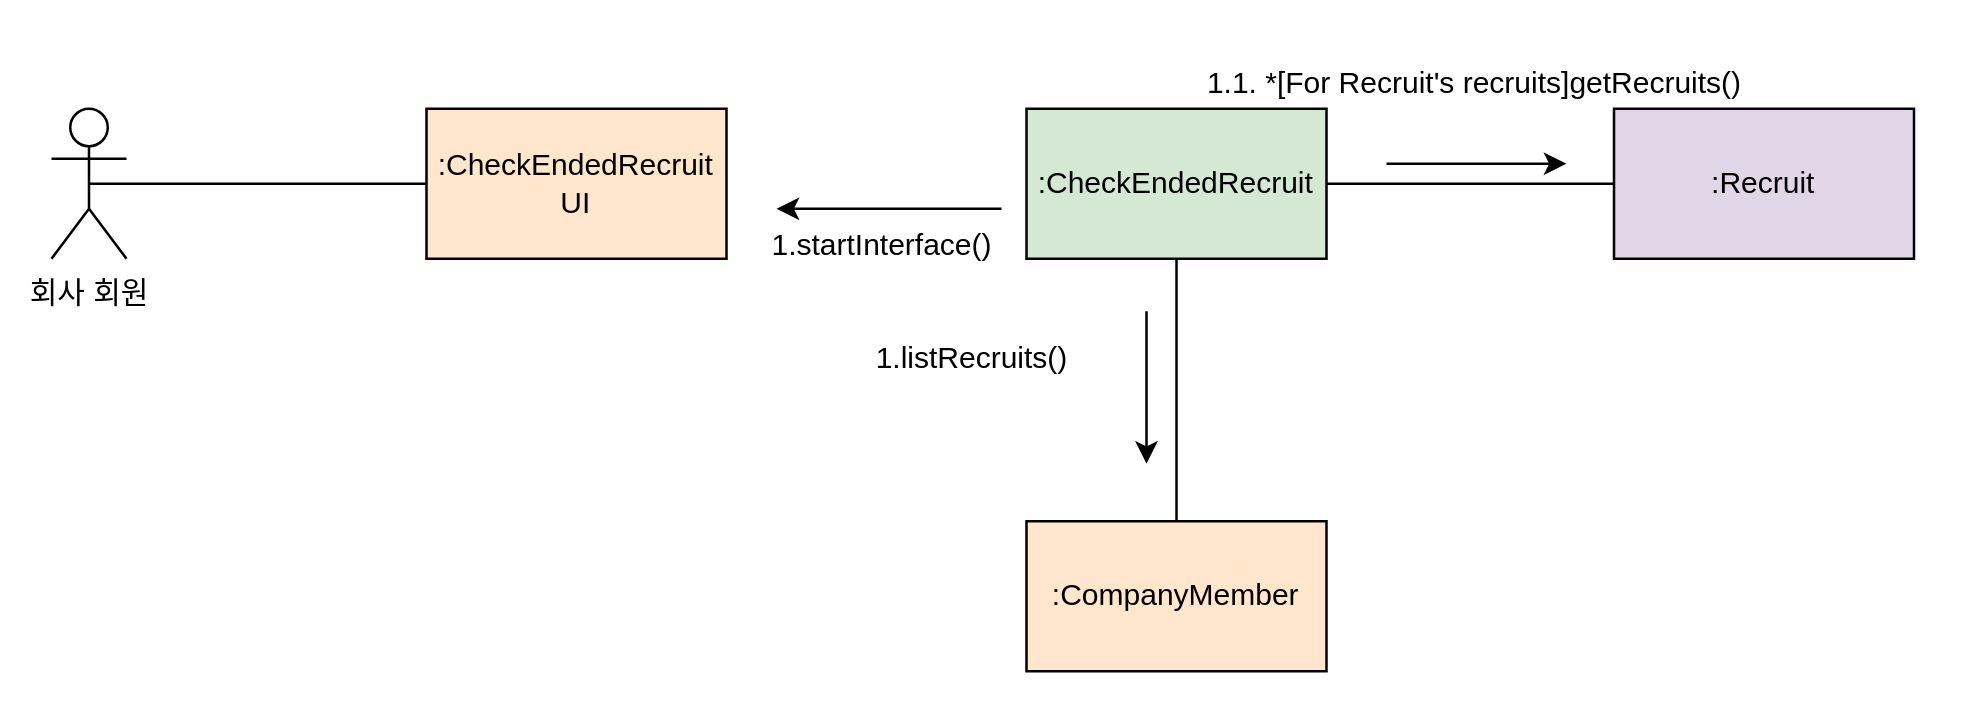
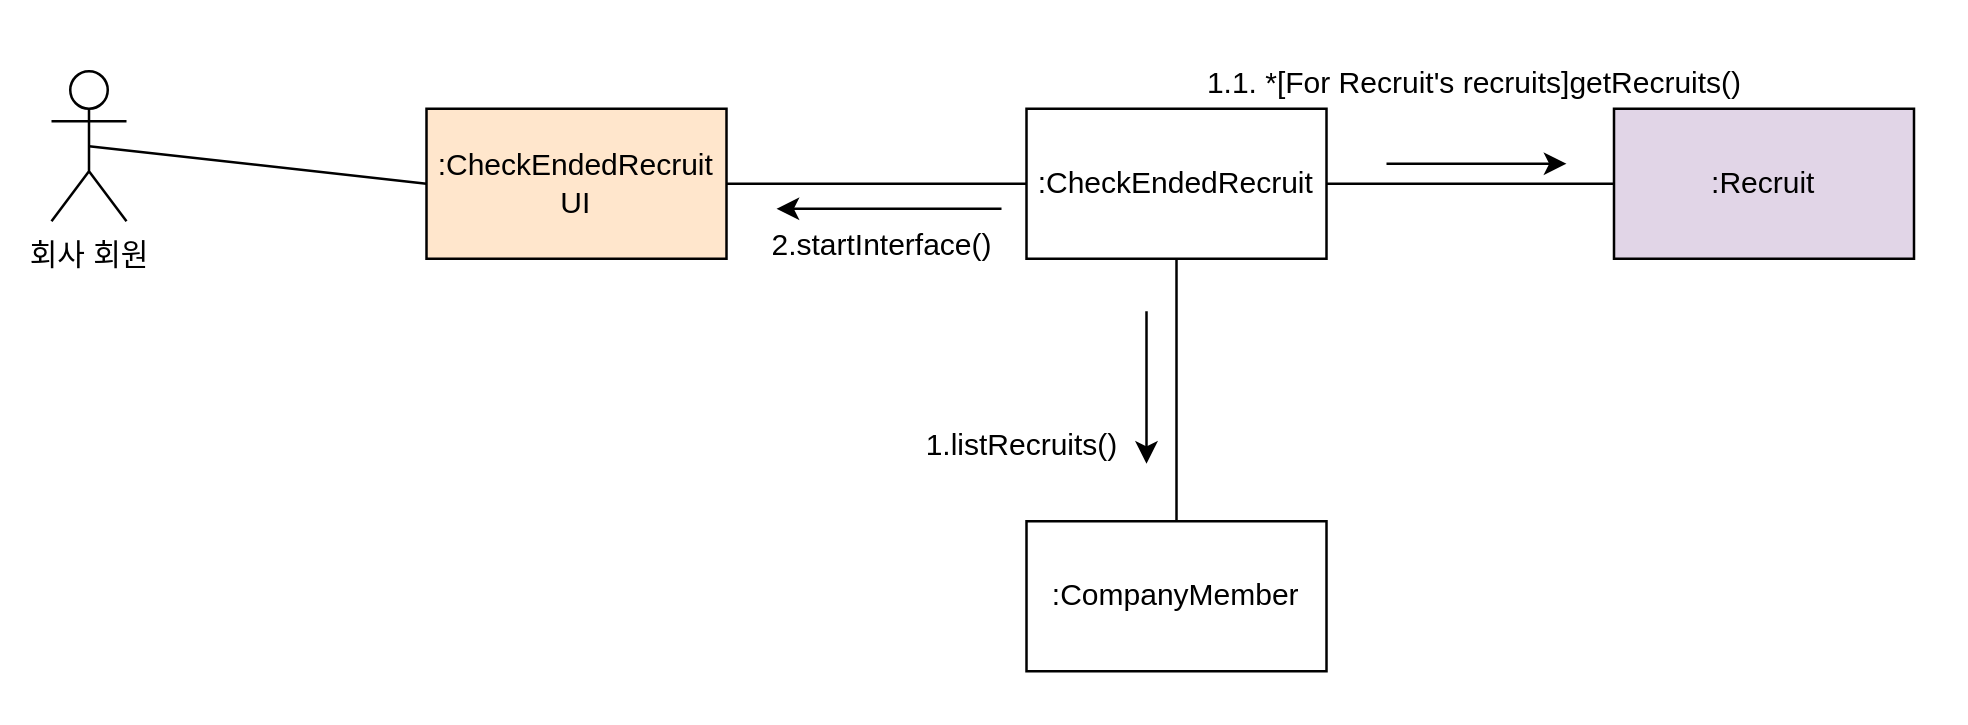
node "회사 회원": moved (89, 184) -> (89, 146)
edge ":CheckEndedRecruit UI" -- ":CheckEndedRecruit": added
node ":CheckEndedRecruit": fillcolor #d5e8d4 -> #ffffff
node "1.startInterface()": label "1.startInterface()" -> "2.startInterface()"
node "1.listRecruits()": moved (970, 359) -> (1020, 446)
node ":CompanyMember": fillcolor #ffe6cc -> #ffffff
